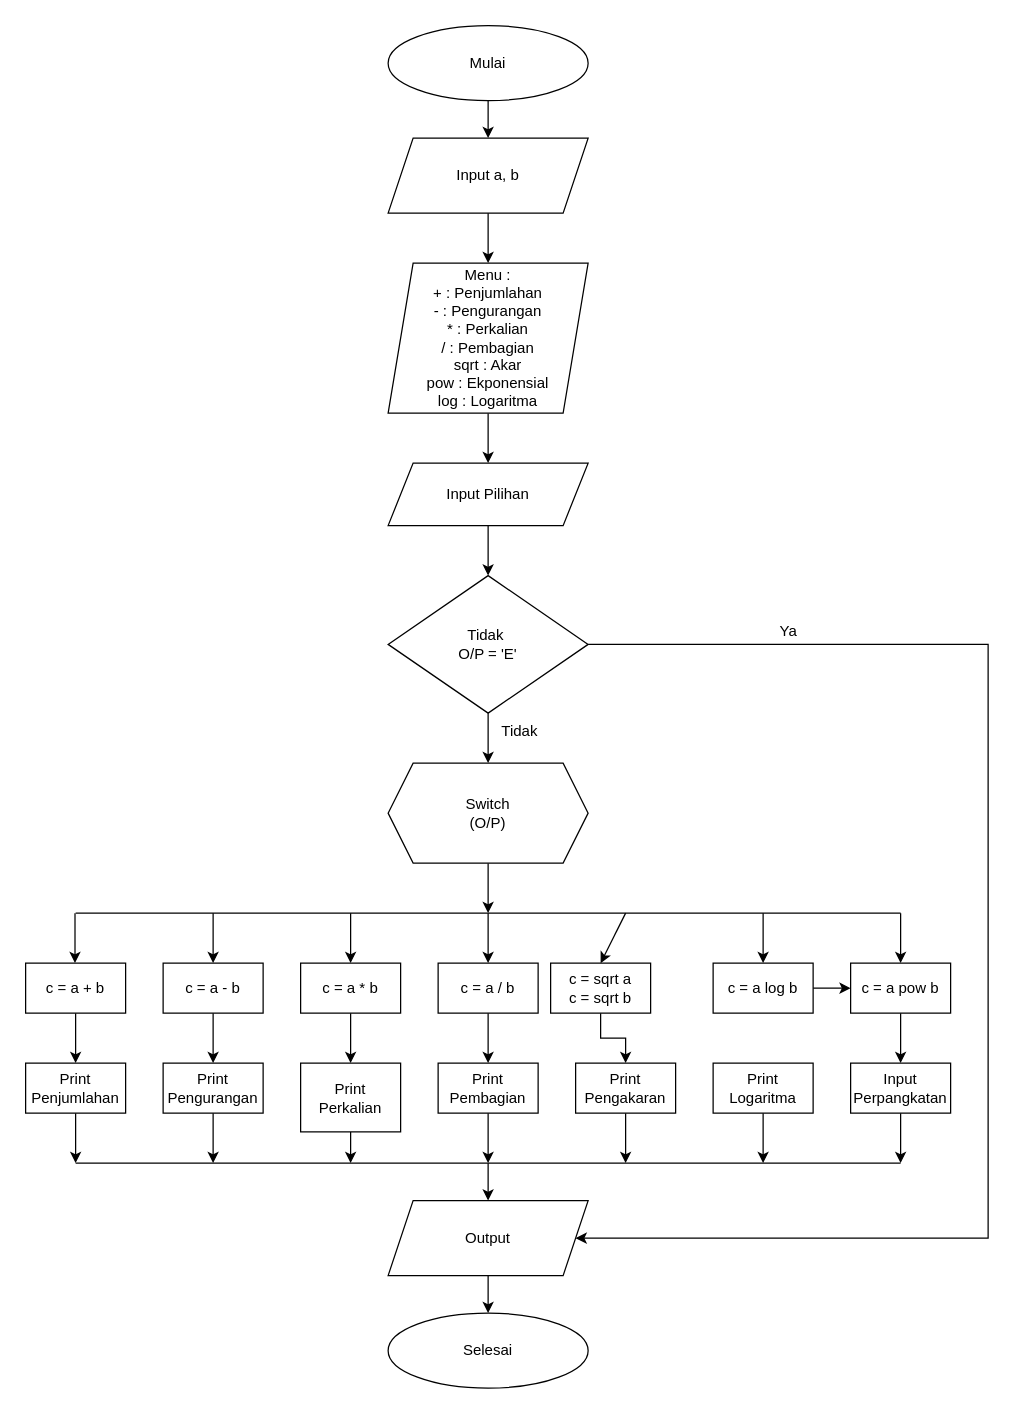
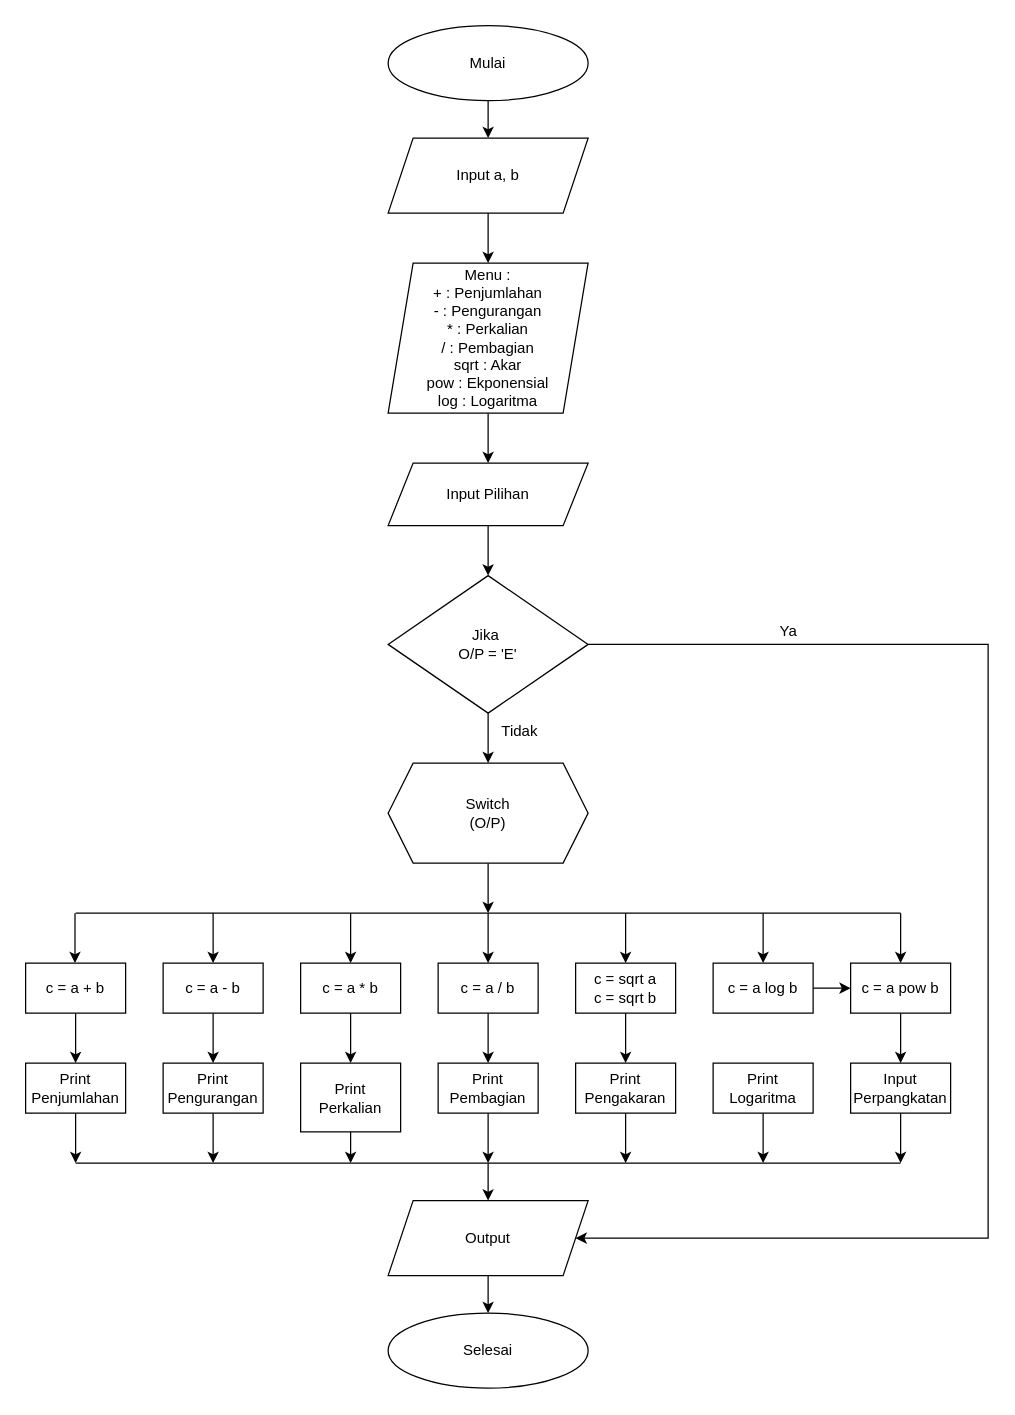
node "Tidak O/P = 'E'": label "Tidak O/P = 'E'" -> "Jika O/P = 'E'"
node "c = sqrt a c = sqrt b": moved (601, 988) -> (626, 988)
